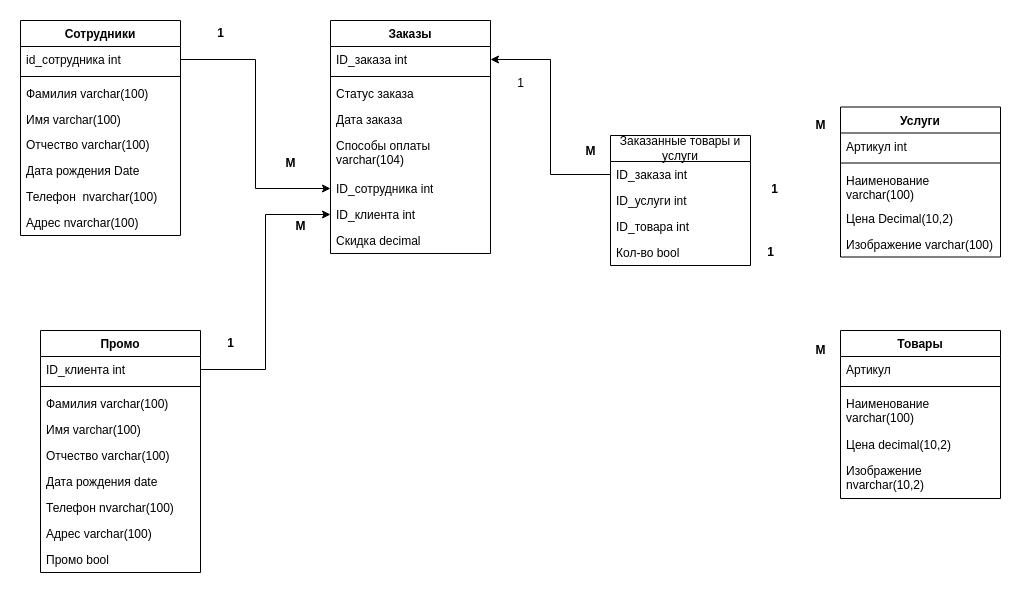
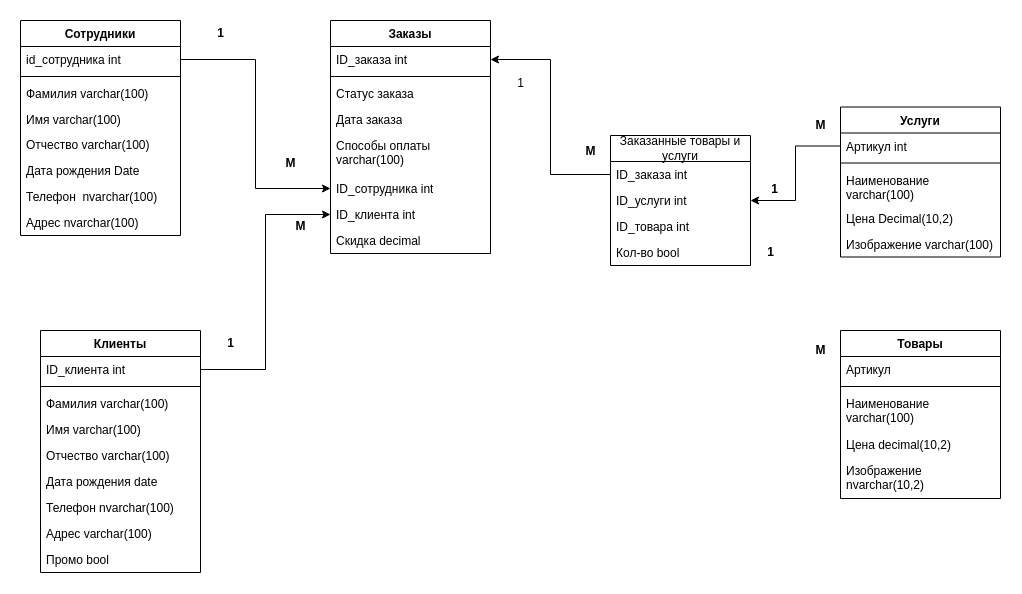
node "Способы оплаты varchar(104)": label "Способы оплаты varchar(104)" -> "Способы оплаты varchar(100)"
edge "Артикул int" -> "ID_услуги int": added
node "Промо": label "Промо" -> "Клиенты"
